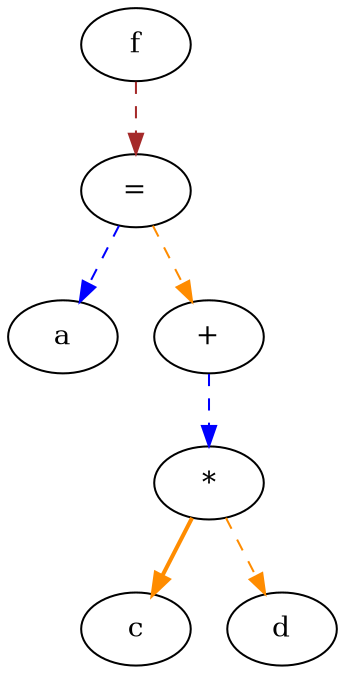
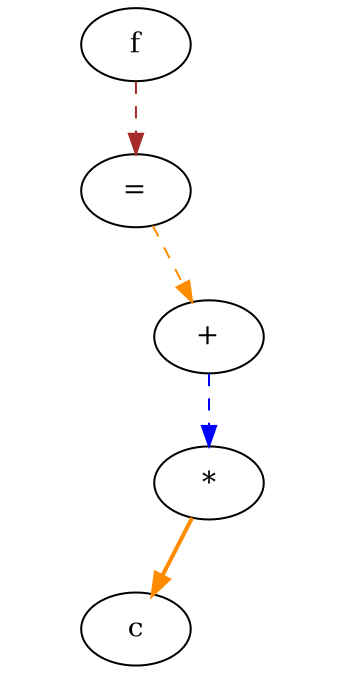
node "a": removed
node "d": removed
